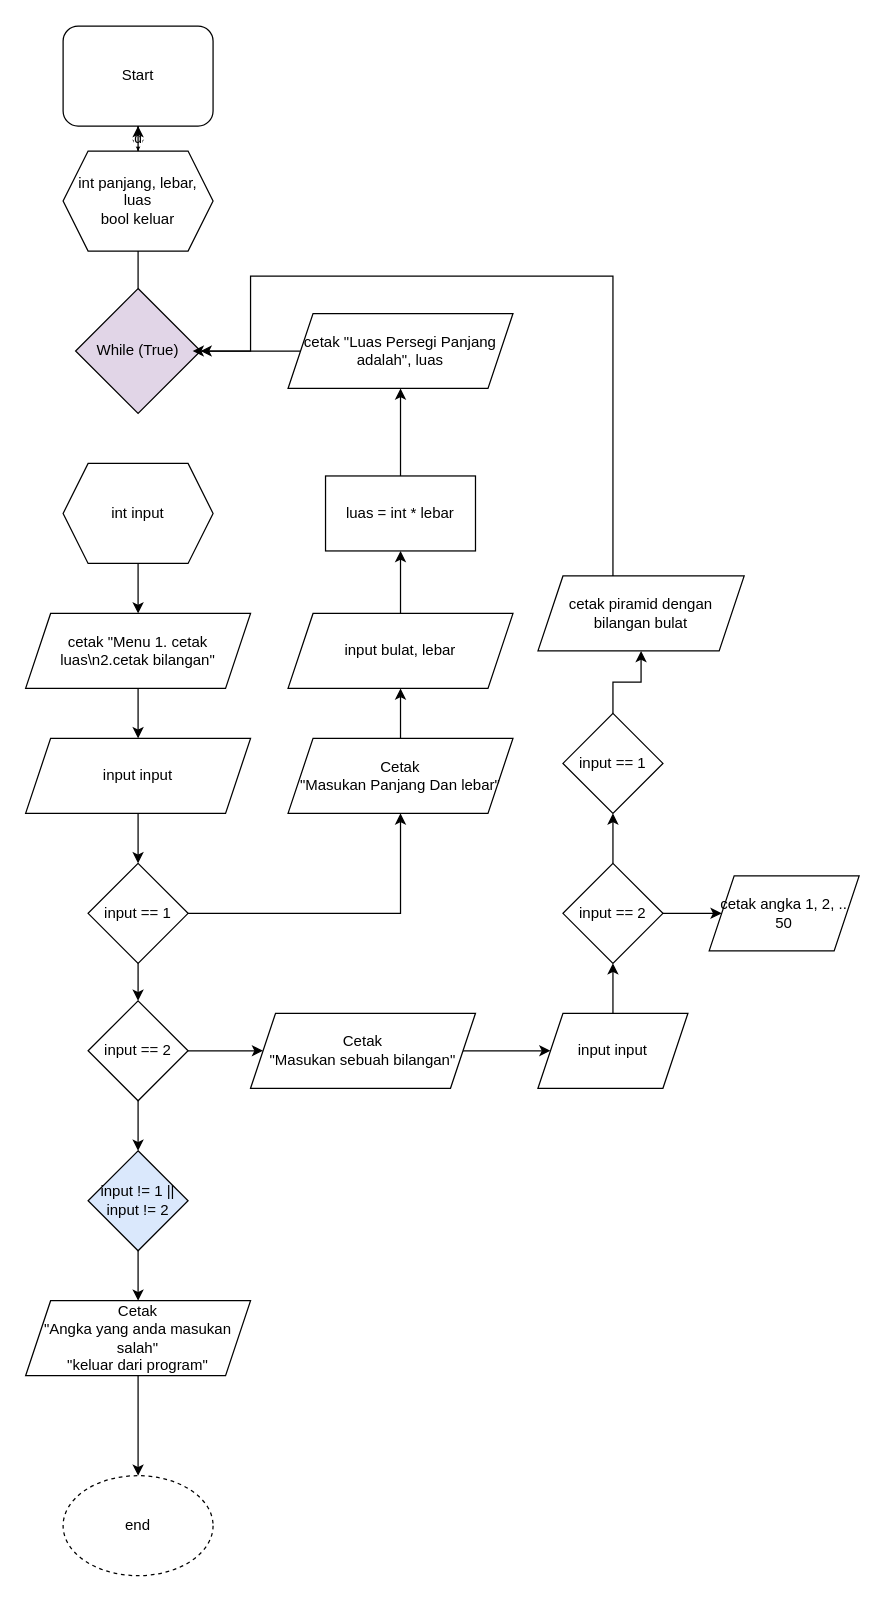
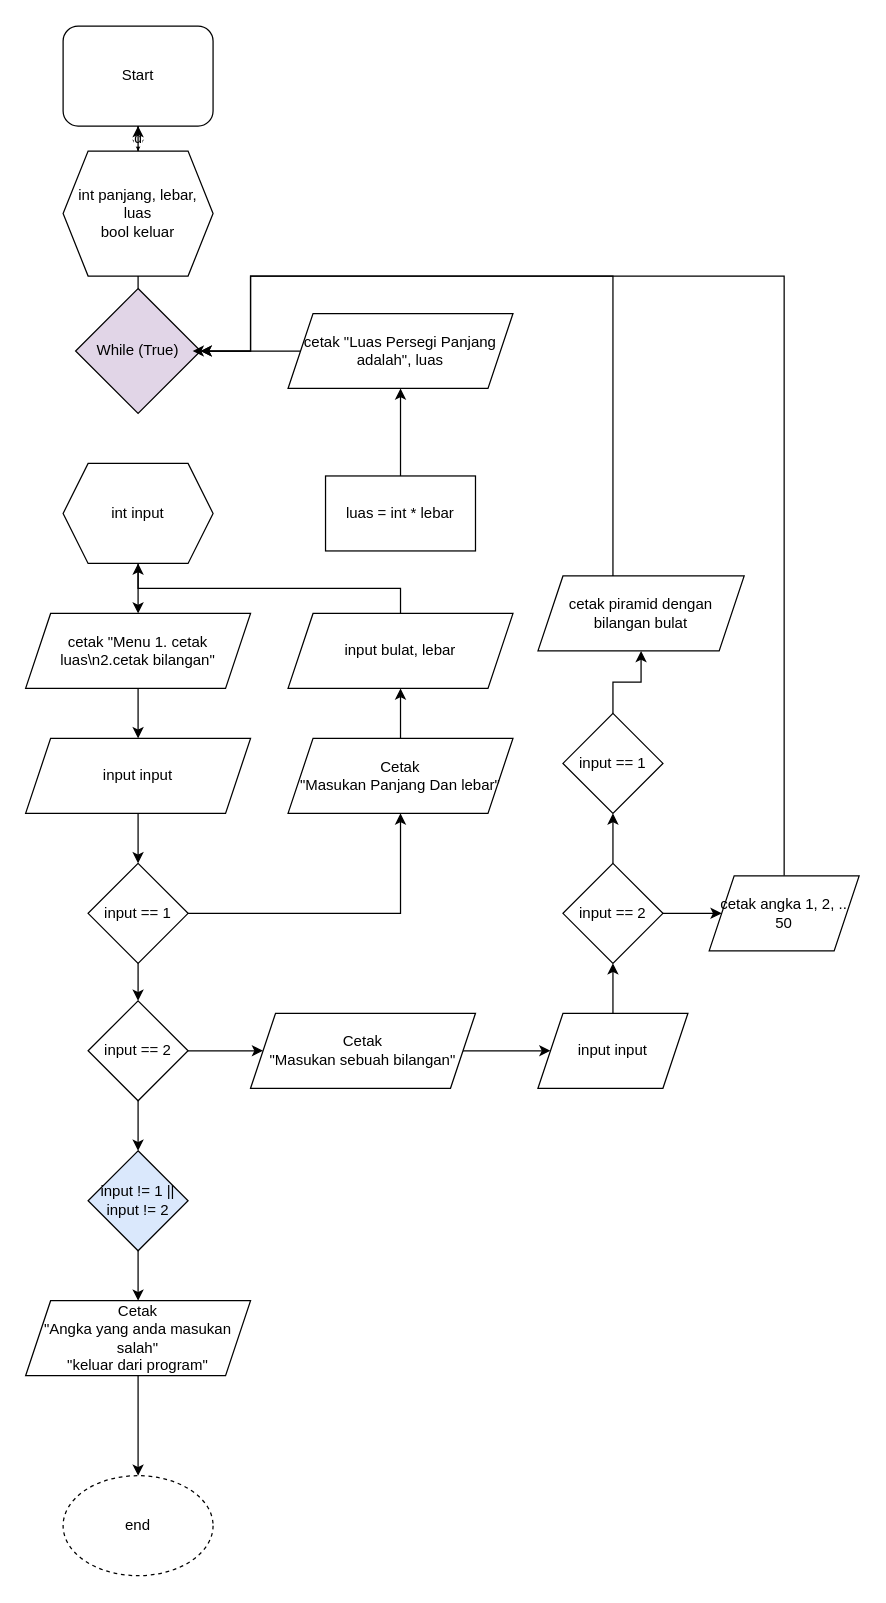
node "int panjang, lebar, luas bool keluar": size 150x100 -> 150x125
edge "cetak angka 1, 2, .. 50" -> "While (True)": added
edge "input bulat, lebar" -> "luas = int * lebar": now "input bulat, lebar" -> "int input"
